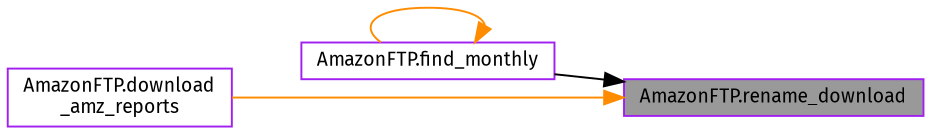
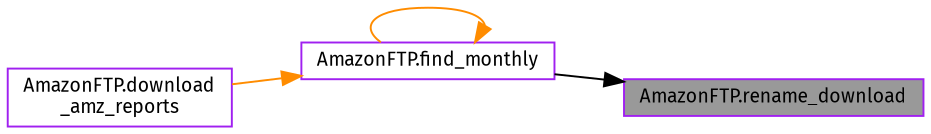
edge "AmazonFTP.download _amz_reports" -> "AmazonFTP.rename_download": now "AmazonFTP.download _amz_reports" -> "AmazonFTP.find_monthly"
